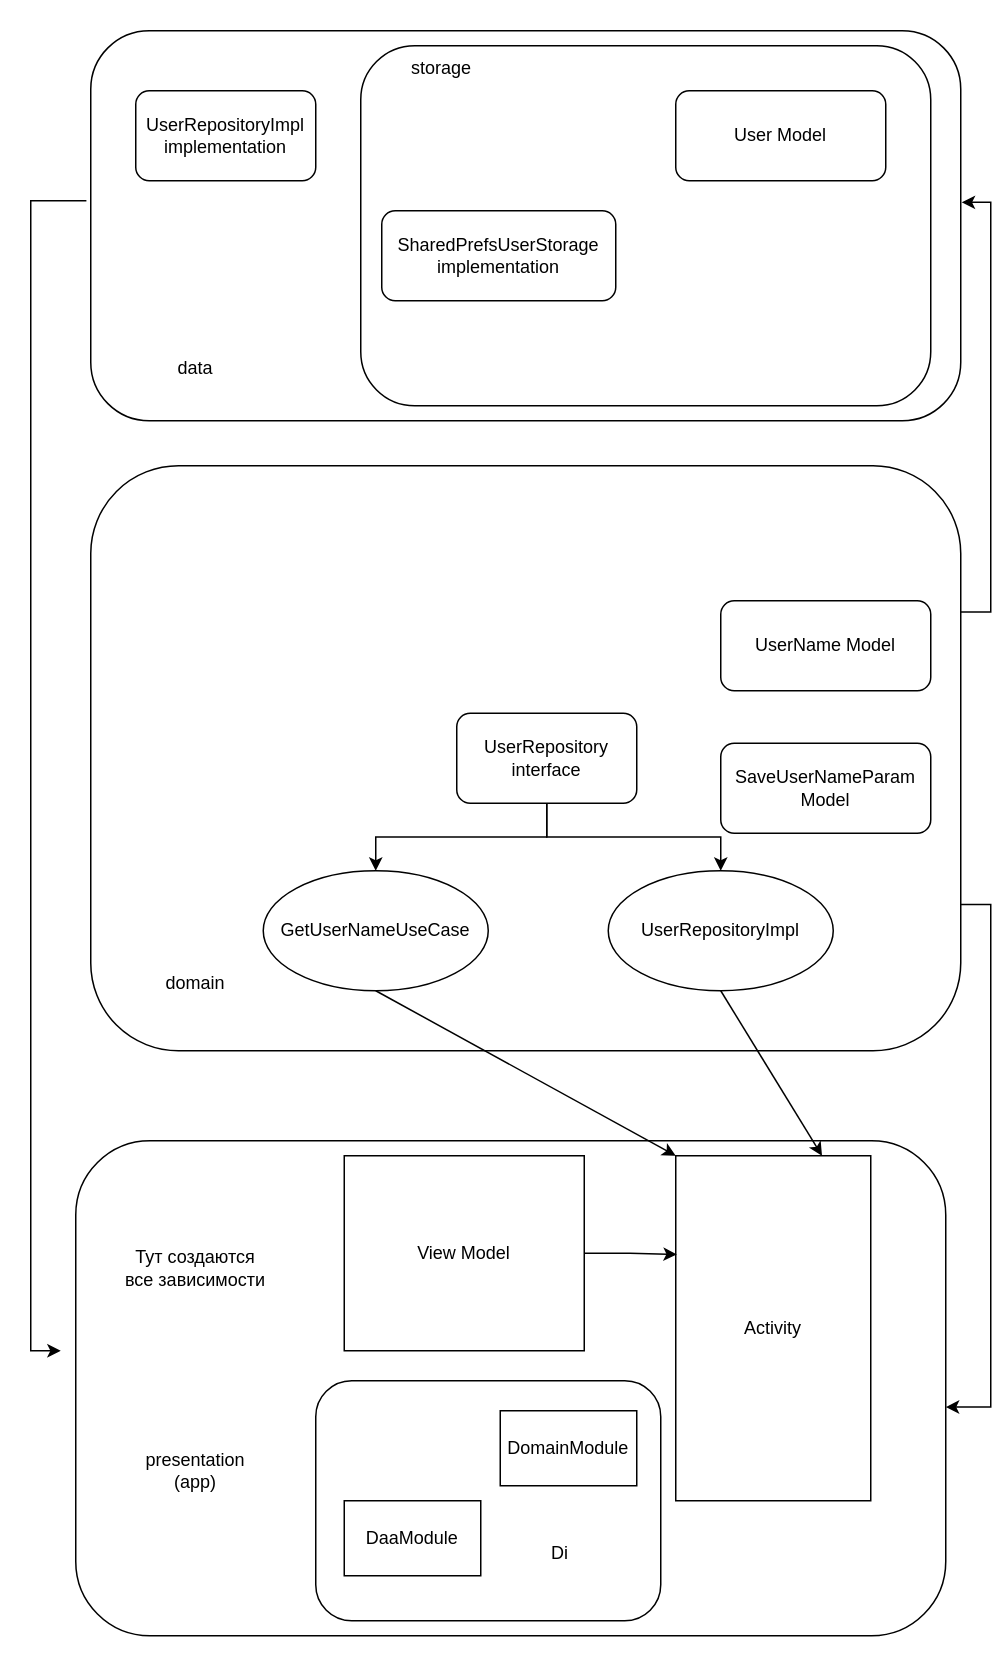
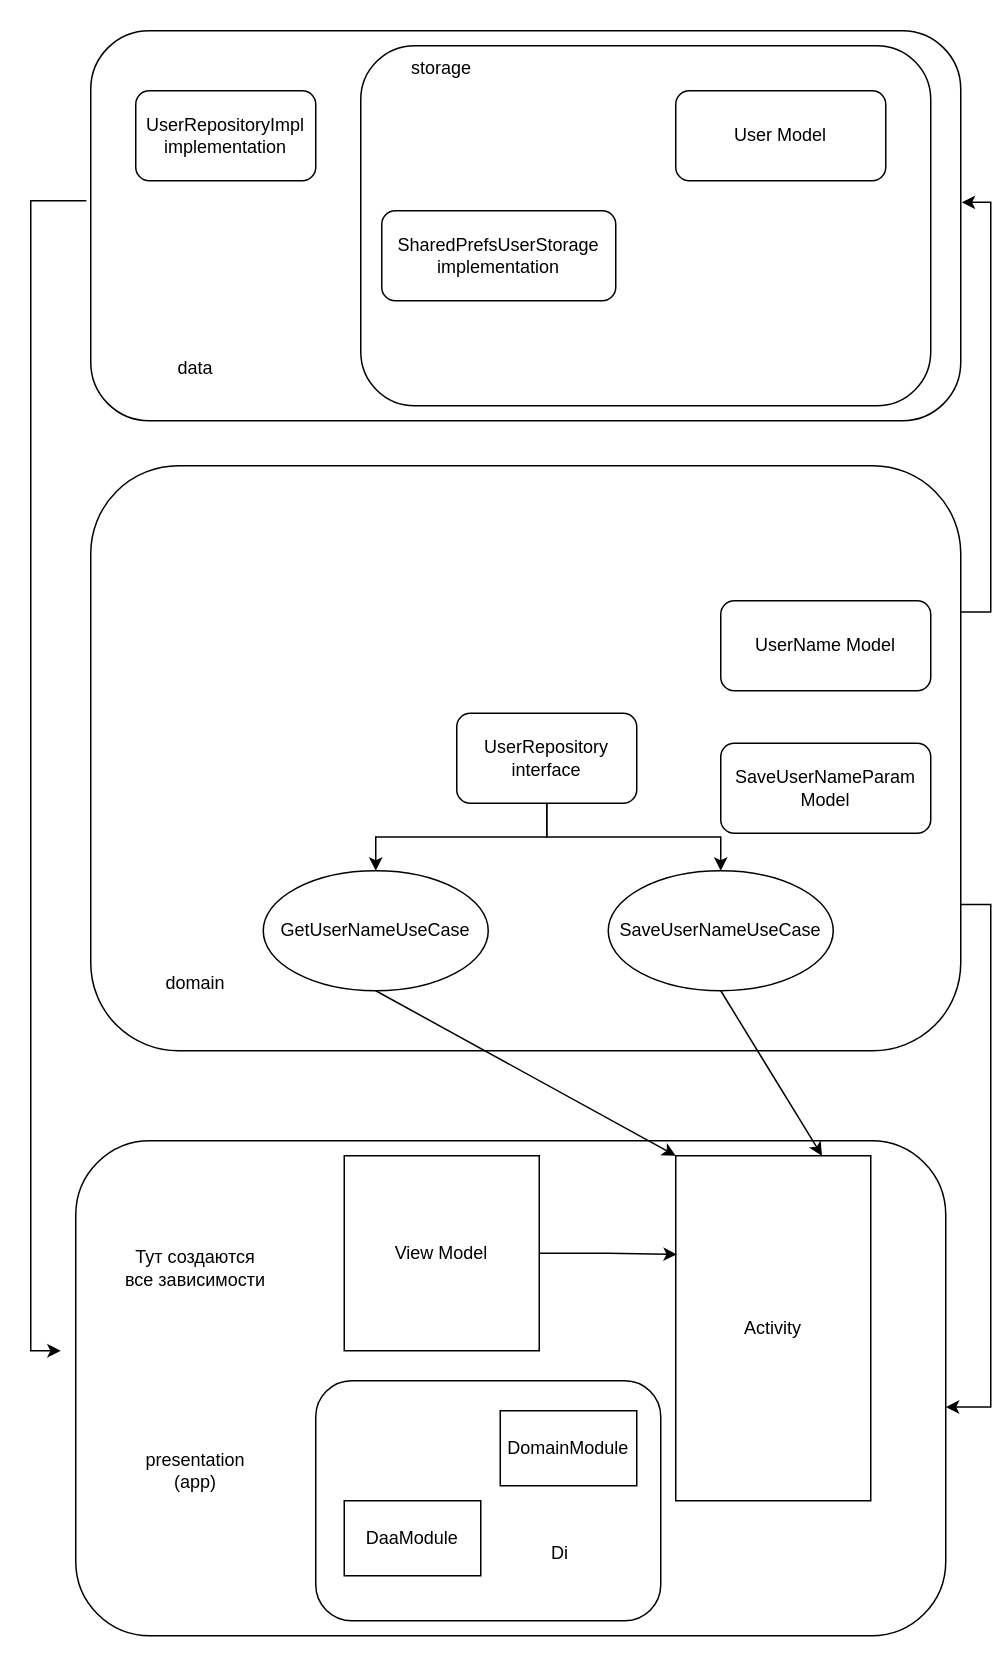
node "UserRepositoryImpl": label "UserRepositoryImpl" -> "SaveUserNameUseCase"
node "View Model": size 240x195 -> 195x195
